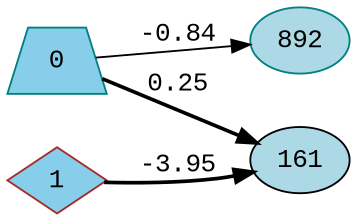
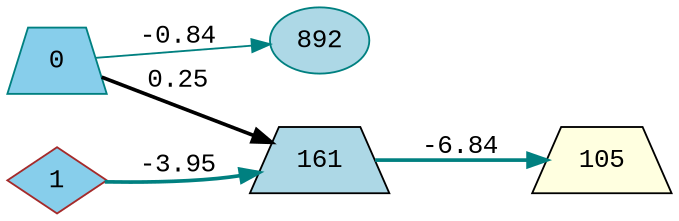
edge "0" -> "892": color black -> teal
node "161": shape ellipse -> trapezium
node "105": added
edge "1" -> "161": color black -> teal
